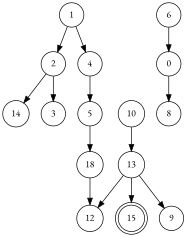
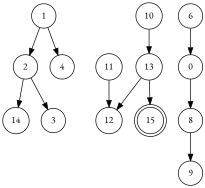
node "5": removed
node "18": label "18" -> "11"
edge "13" -> "9": now "8" -> "9"
